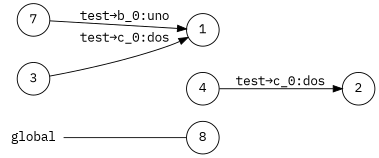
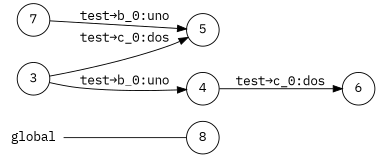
node "1": label "1" -> "5"
node "2": label "2" -> "6"
edge "3" -> "4": added, label "test→b_0:uno"
